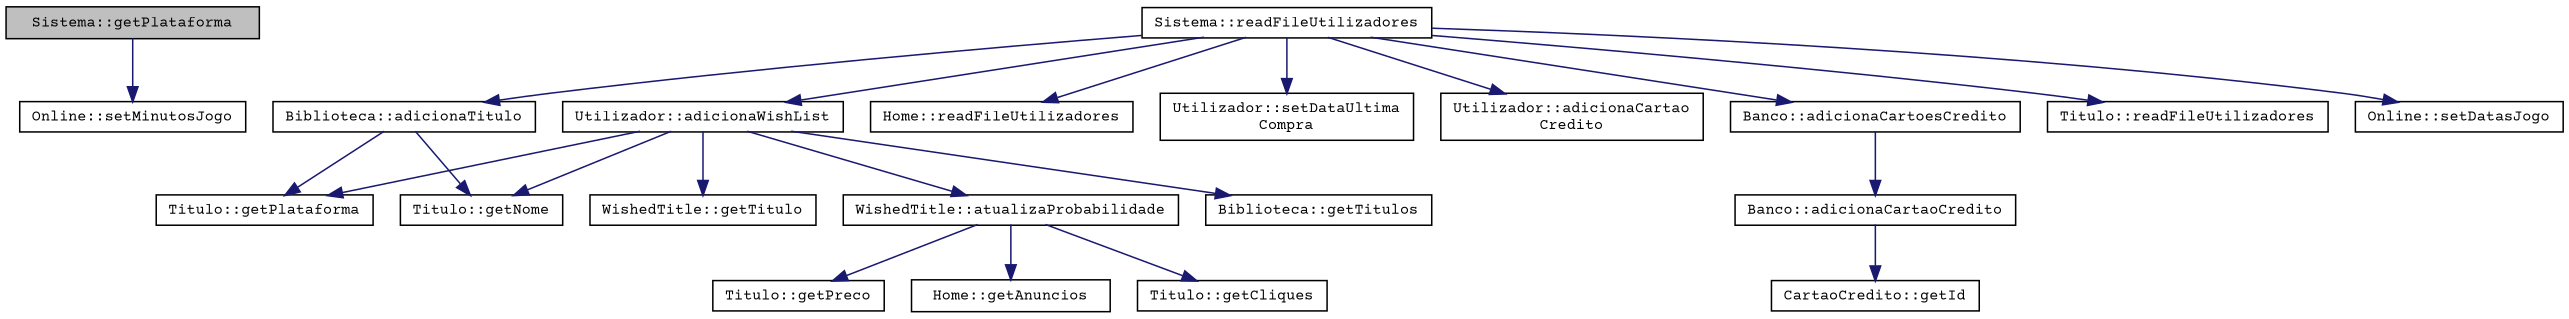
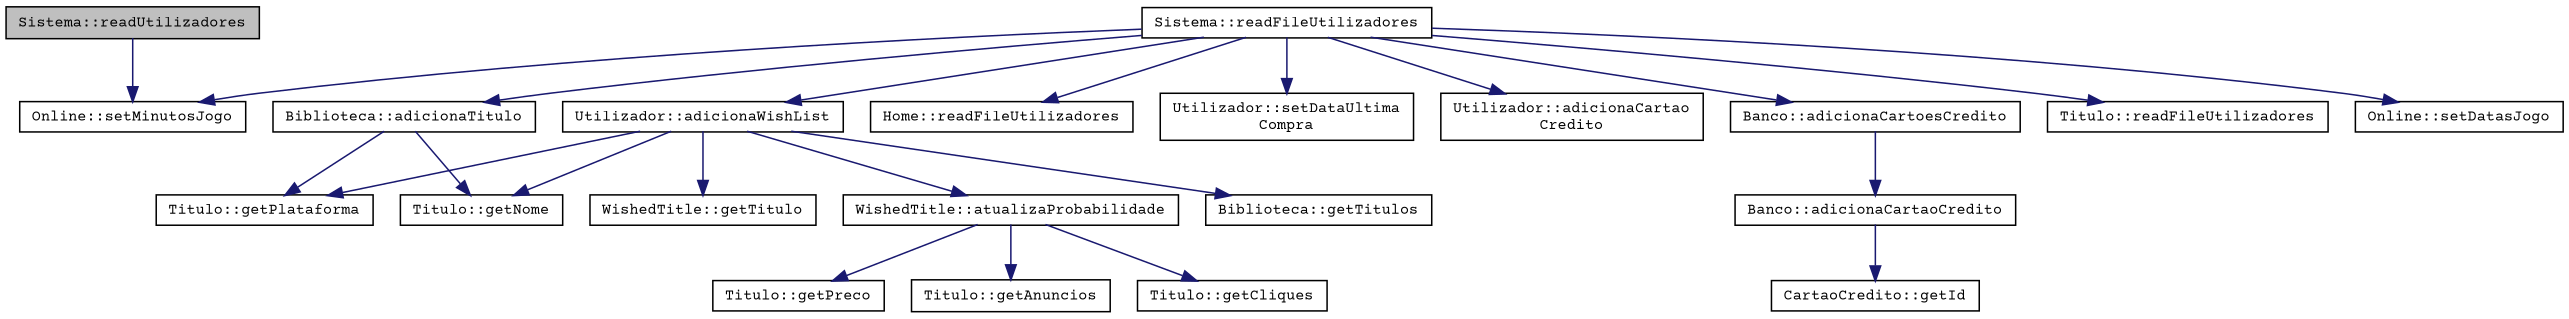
node "Sistema::getPlataforma": label "Sistema::getPlataforma" -> "Sistema::readUtilizadores"
edge "Sistema::readFileUtilizadores" -> "Online::setMinutosJogo": added
node "Home::getAnuncios": label "Home::getAnuncios" -> "Titulo::getAnuncios"
